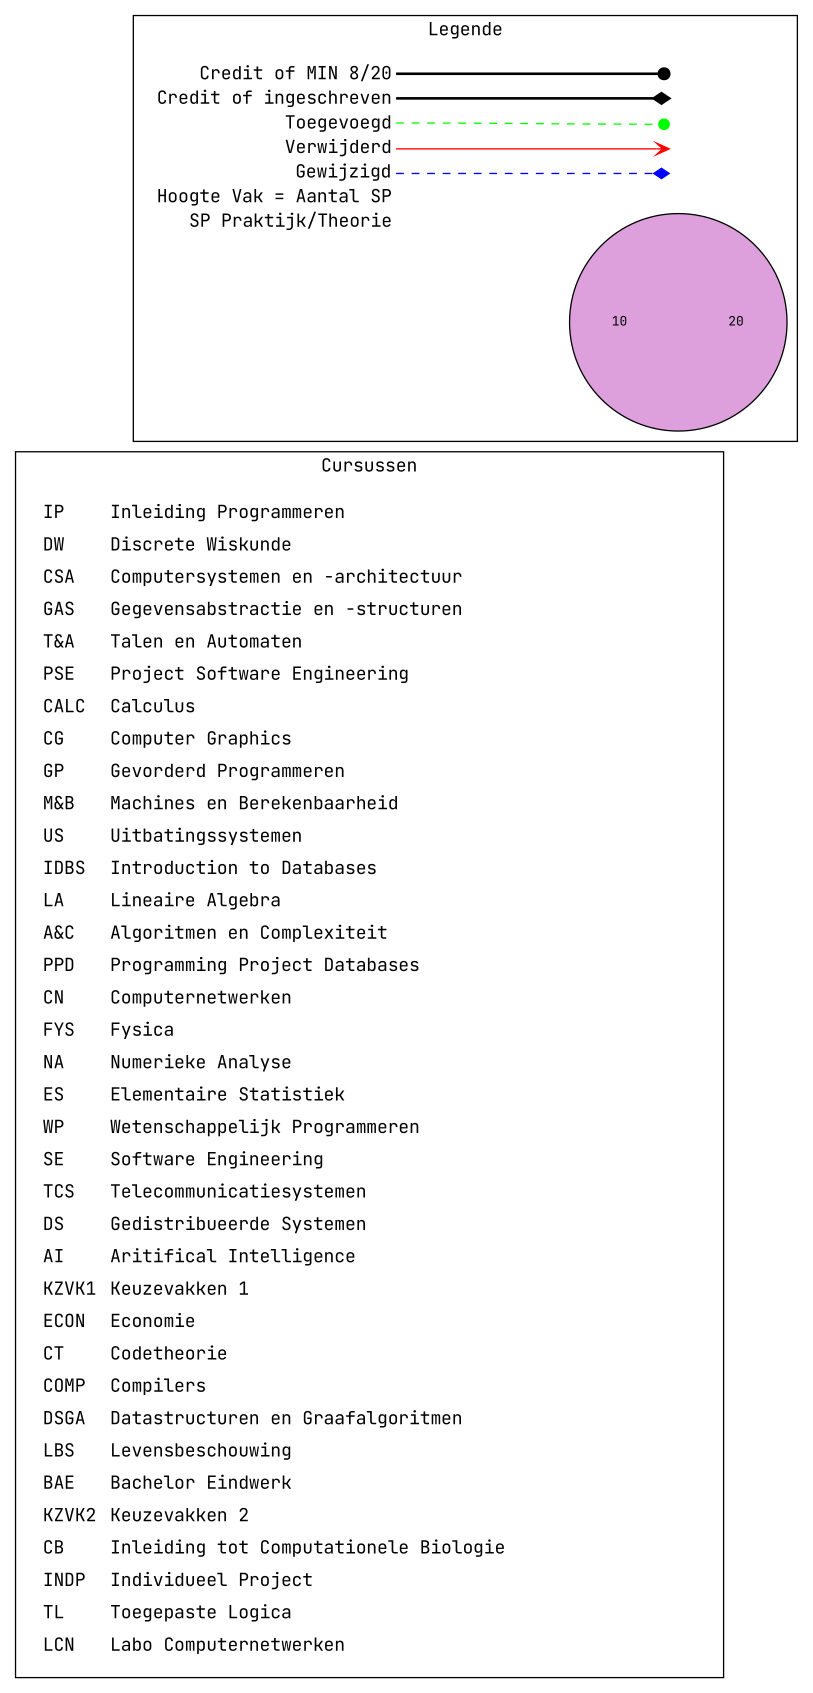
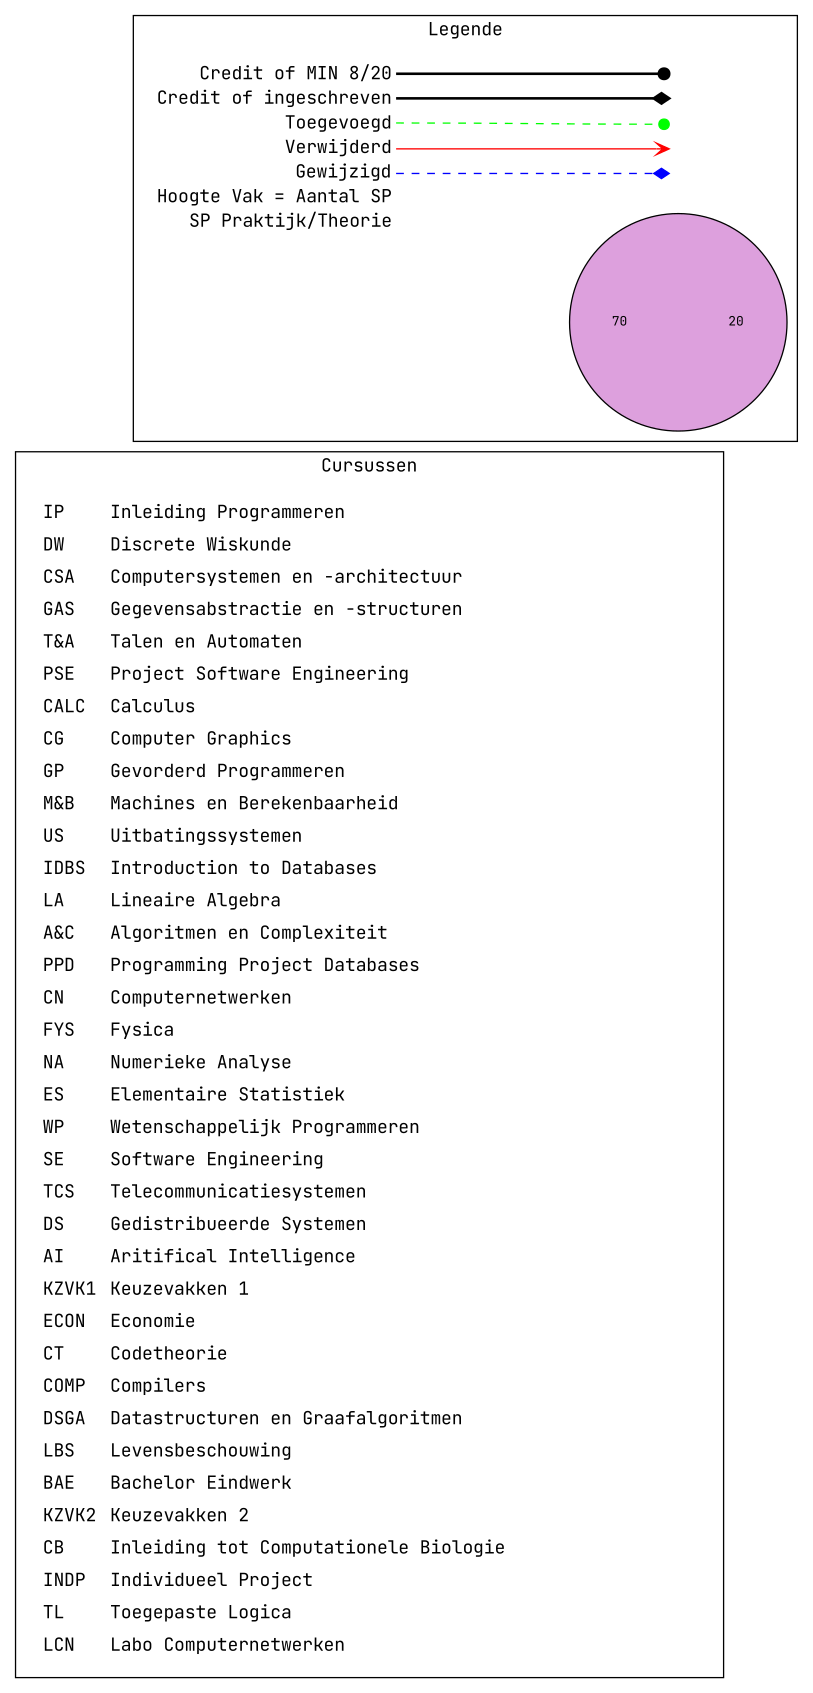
node "10             20": label "10             20" -> "70             20"
